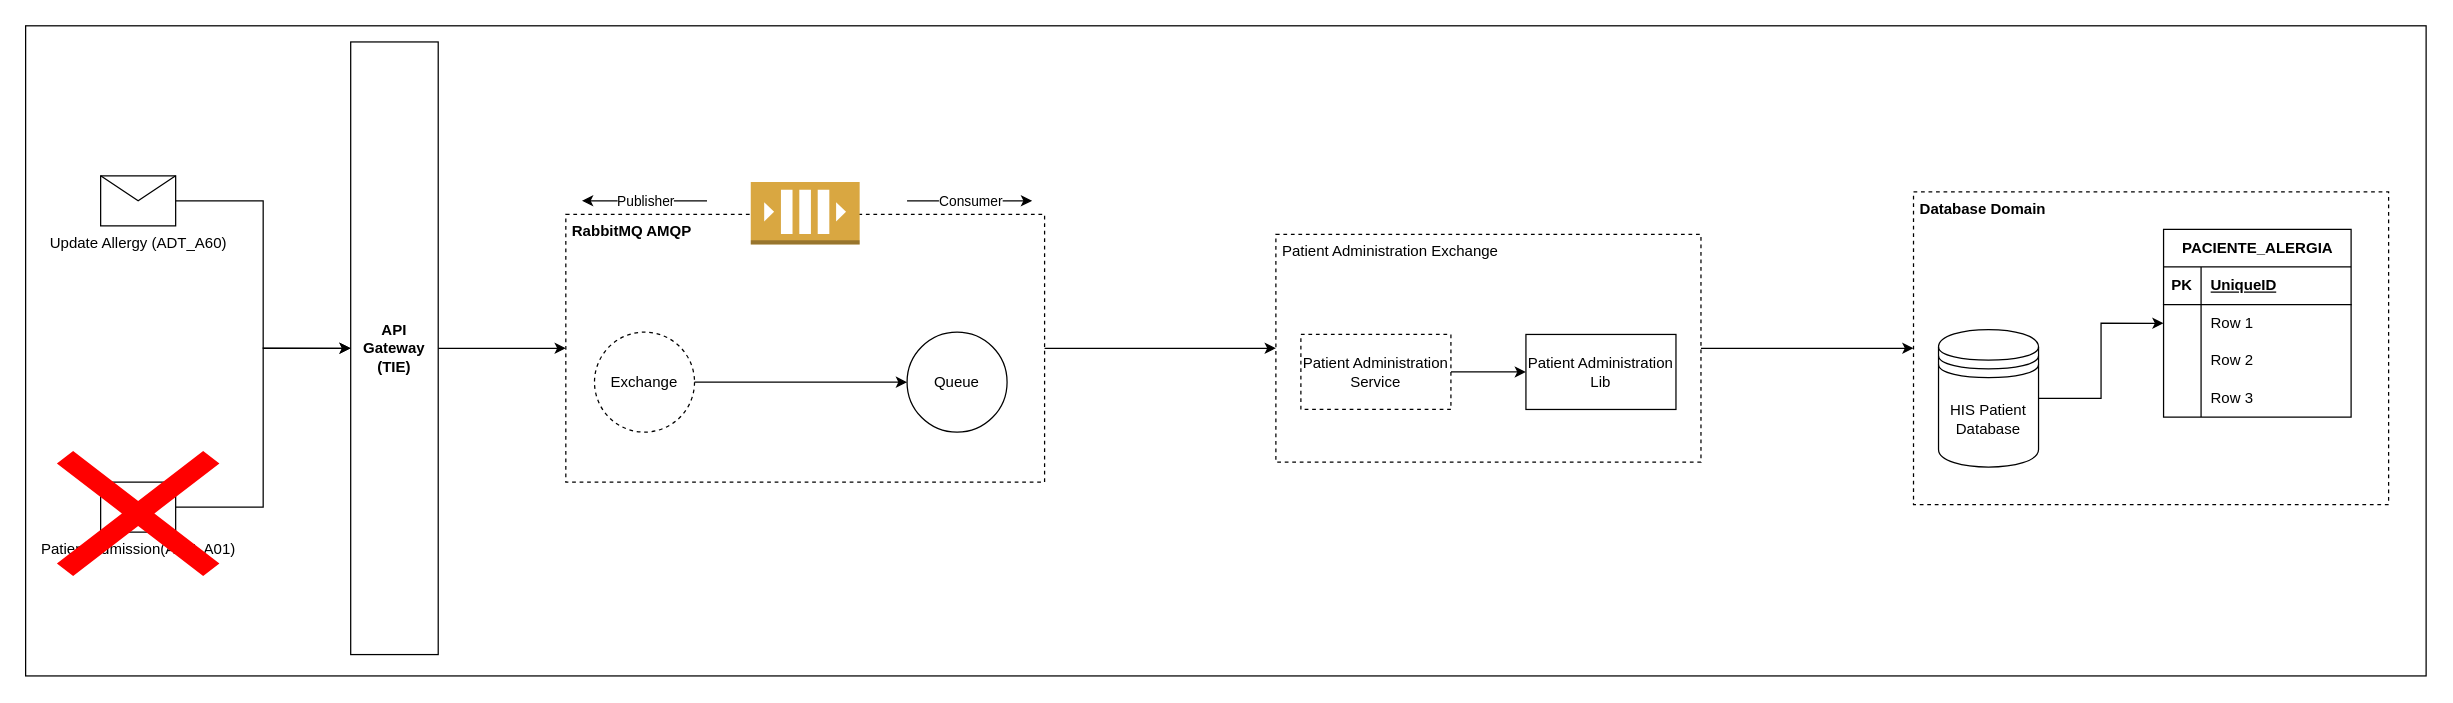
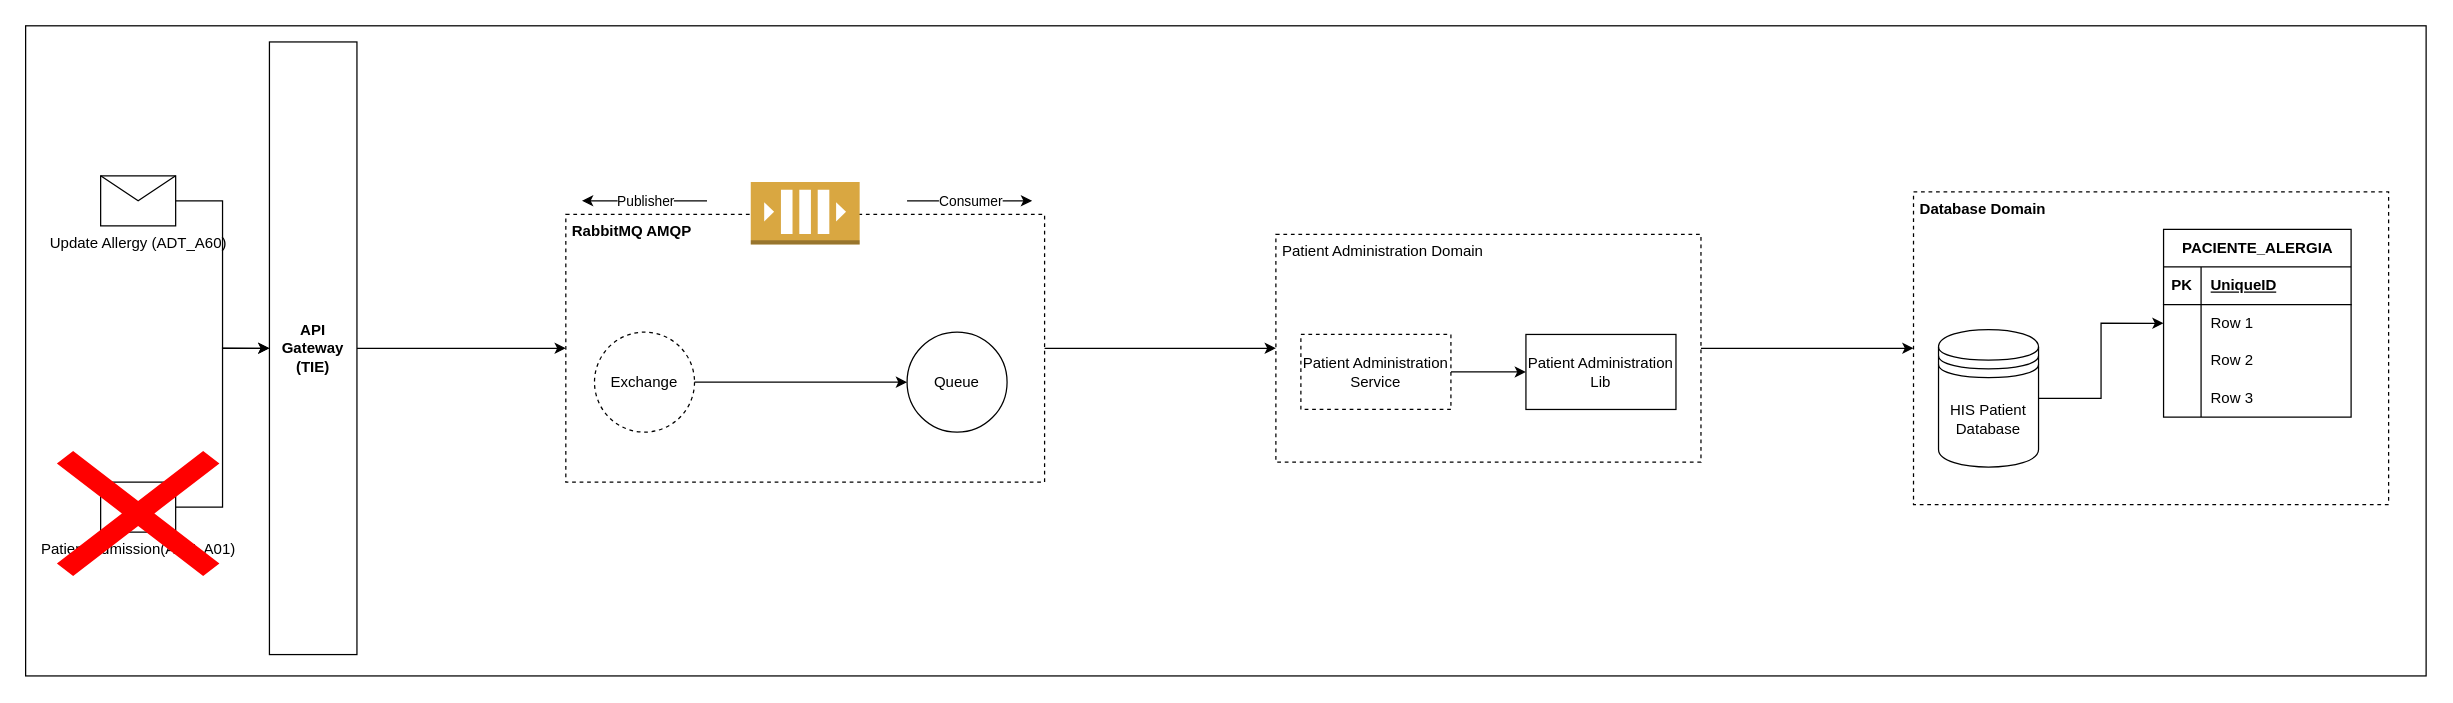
node "Patient Administration Exchange": label "Patient Administration Exchange" -> "Patient Administration Domain"
node "API Gateway (TIE)": moved (394, 348) -> (313, 348)
